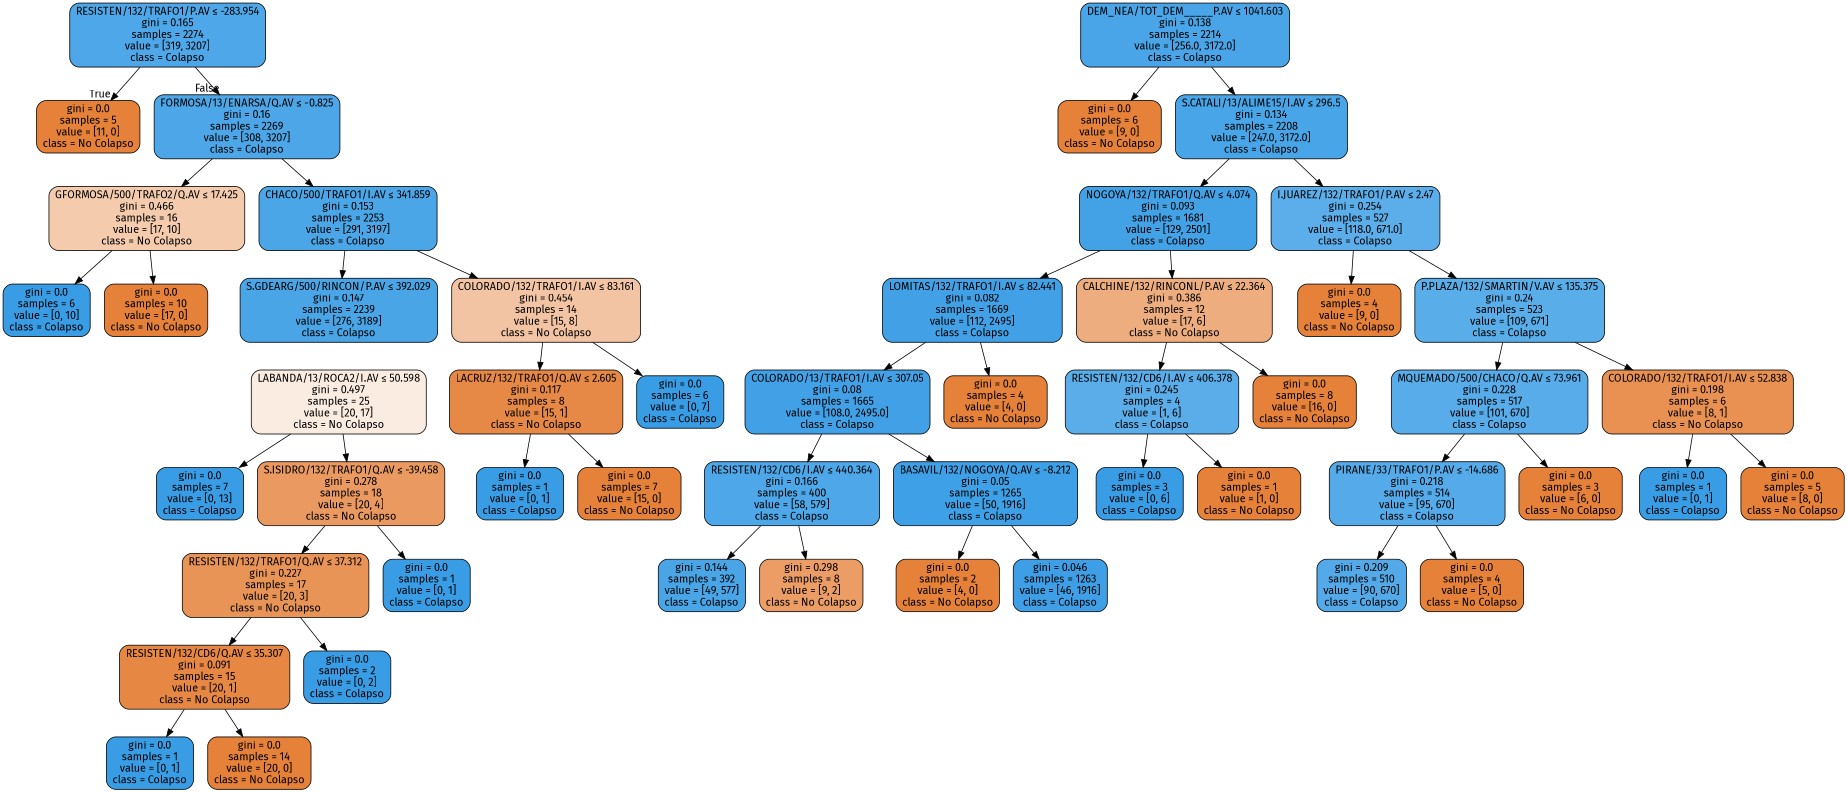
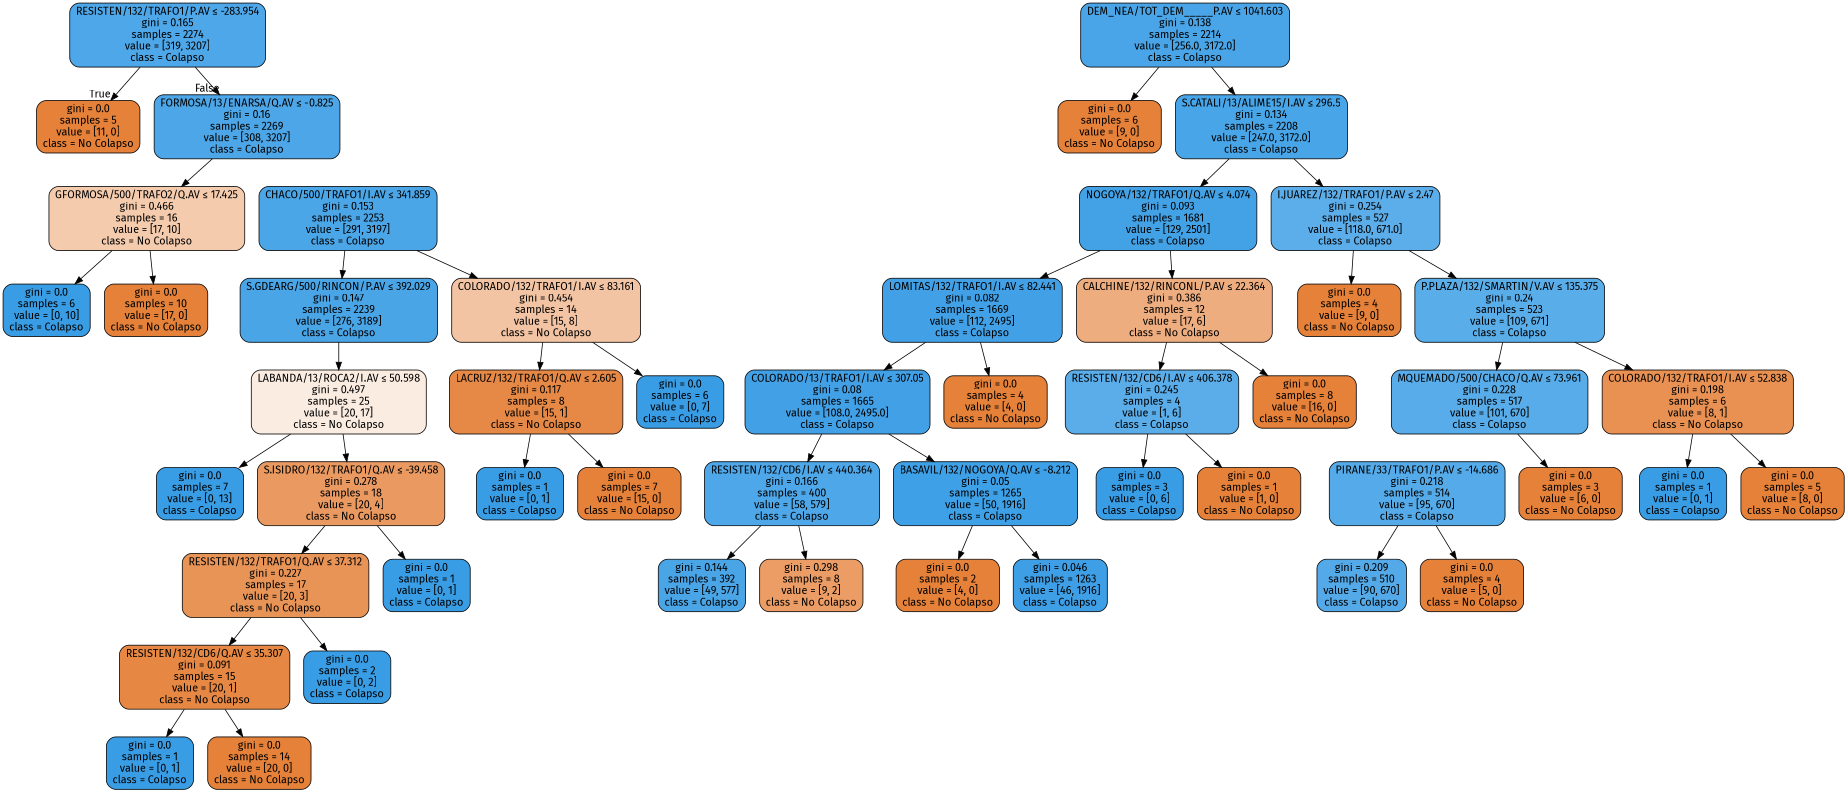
edge "FORMOSA/13/ENARSA/Q.AV ≤ -0.825" -> "CHACO/500/TRAFO1/I.AV ≤ 341.859": removed
edge "S.GDEARG/500/RINCON/P.AV ≤ 392.029" -> "LABANDA/13/ROCA2/I.AV ≤ 50.598": added
edge "MQUEMADO/500/CHACO/Q.AV ≤ 73.961" -> "PIRANE/33/TRAFO1/P.AV ≤ -14.686": removed
